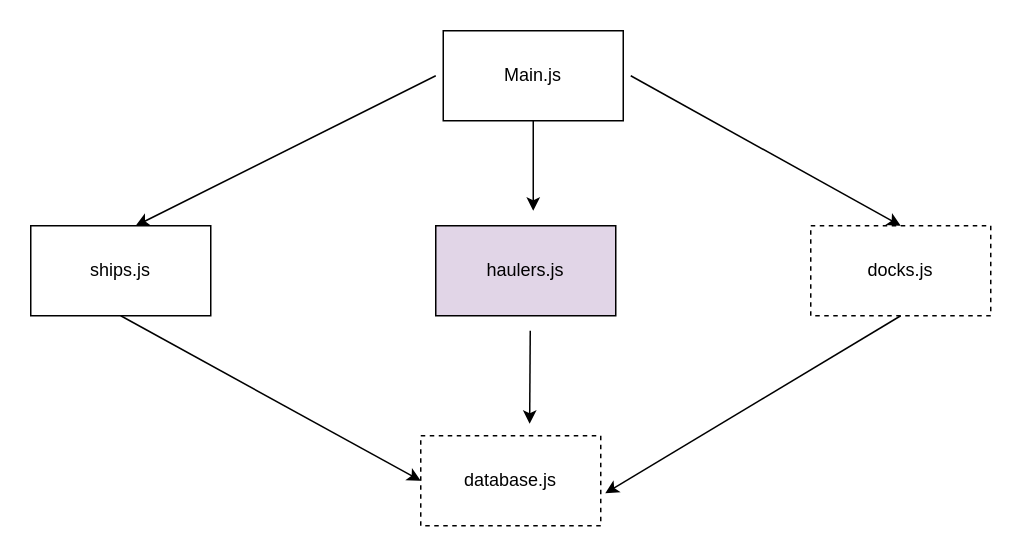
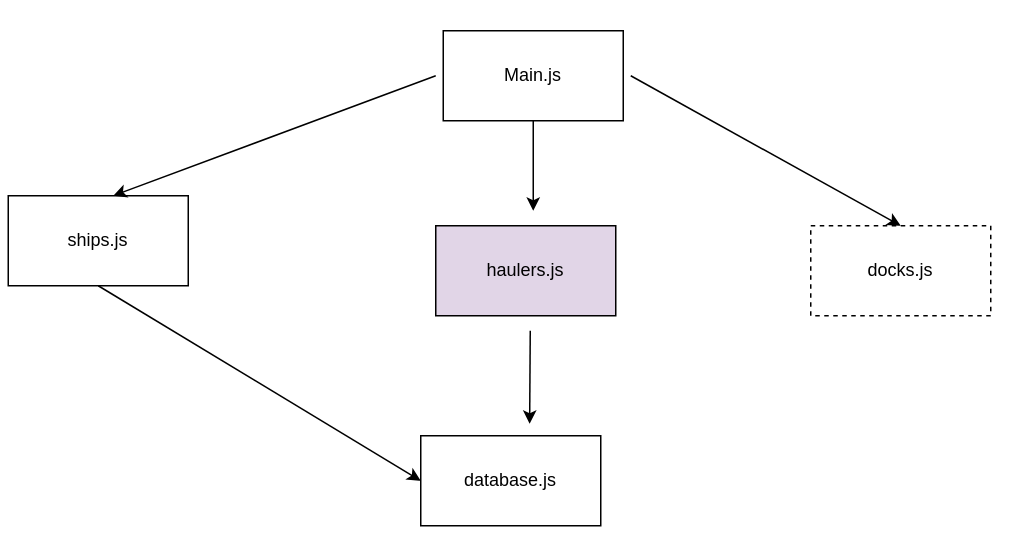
node "ships.js": moved (121, 271) -> (98, 241)
edge "docks.js" -> "database.js": removed
node "database.js": style dashed -> solid
